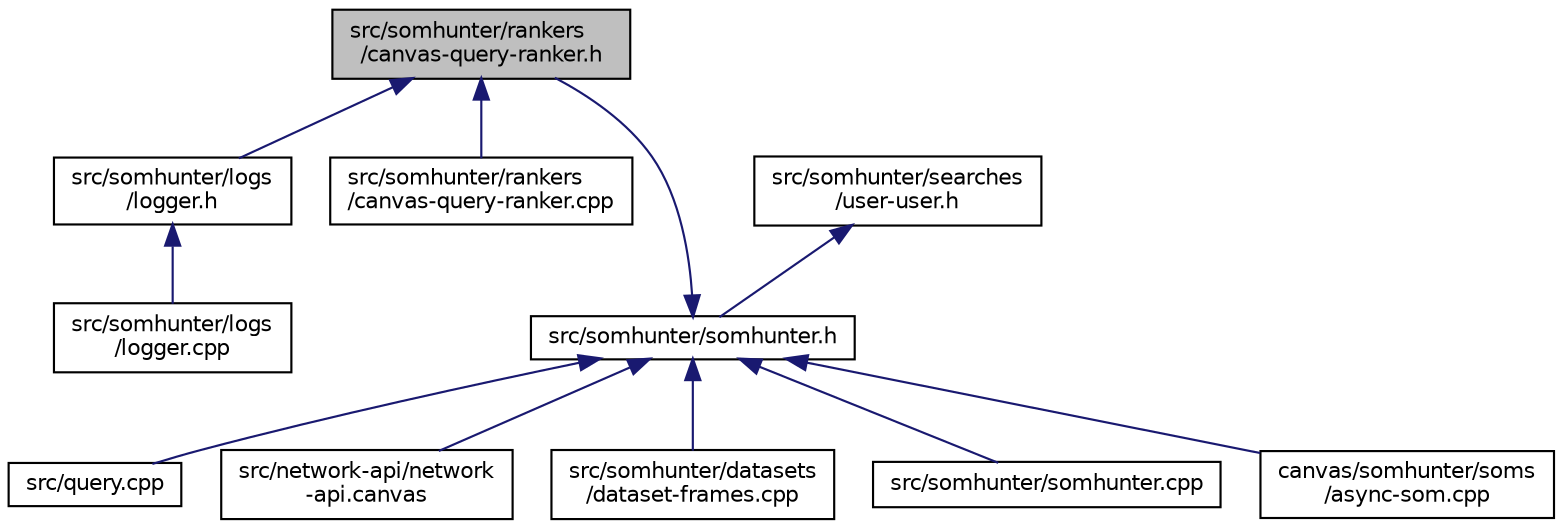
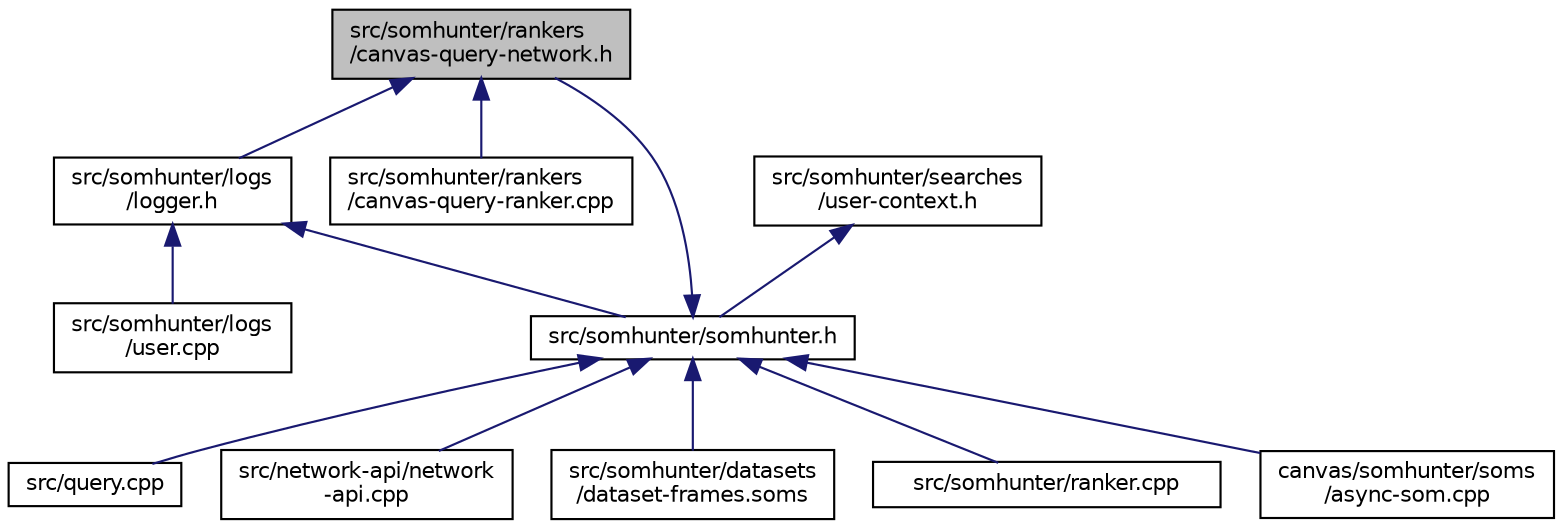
node "src/somhunter/rankers /canvas-query-ranker.h": label "src/somhunter/rankers /canvas-query-ranker.h" -> "src/somhunter/rankers /canvas-query-network.h"
node "src/somhunter/searches /user-user.h": label "src/somhunter/searches /user-user.h" -> "src/somhunter/searches /user-context.h"
edge "src/somhunter/somhunter.h" -> "src/somhunter/logs /logger.h": added
node "src/somhunter/logs /logger.cpp": label "src/somhunter/logs /logger.cpp" -> "src/somhunter/logs /user.cpp"
node "src/network-api/network -api.canvas": label "src/network-api/network -api.canvas" -> "src/network-api/network -api.cpp"
node "src/somhunter/datasets /dataset-frames.cpp": label "src/somhunter/datasets /dataset-frames.cpp" -> "src/somhunter/datasets /dataset-frames.soms"
node "src/somhunter/somhunter.cpp": label "src/somhunter/somhunter.cpp" -> "src/somhunter/ranker.cpp"
